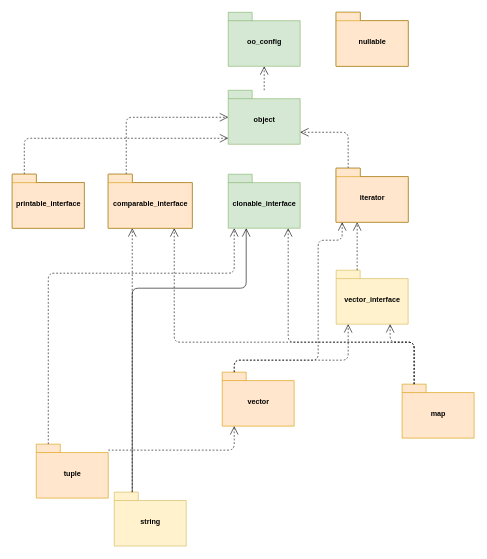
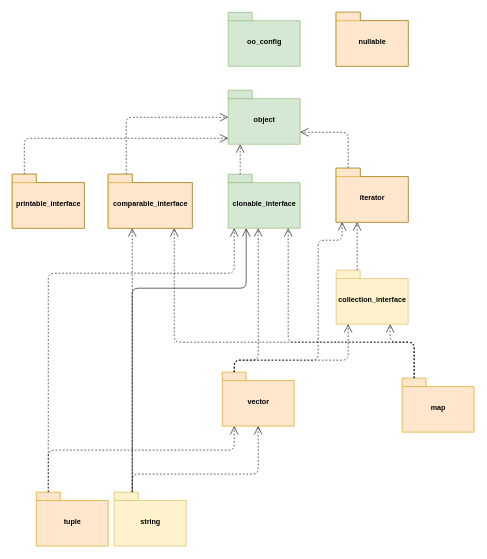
edge "object" -> "oo_config": removed
edge "clonable_interface" -> "object": added
edge "vector" -> "clonable_interface": added
node "vector_interface": label "vector_interface" -> "collection_interface"
node "map": moved (438, 411) -> (438, 405)
node "tuple": moved (72, 471) -> (72, 519)
edge "string" -> "vector": added
